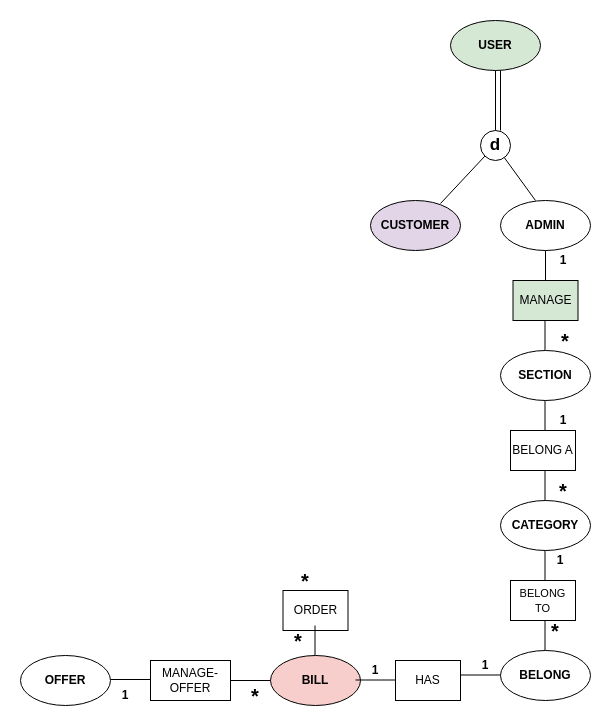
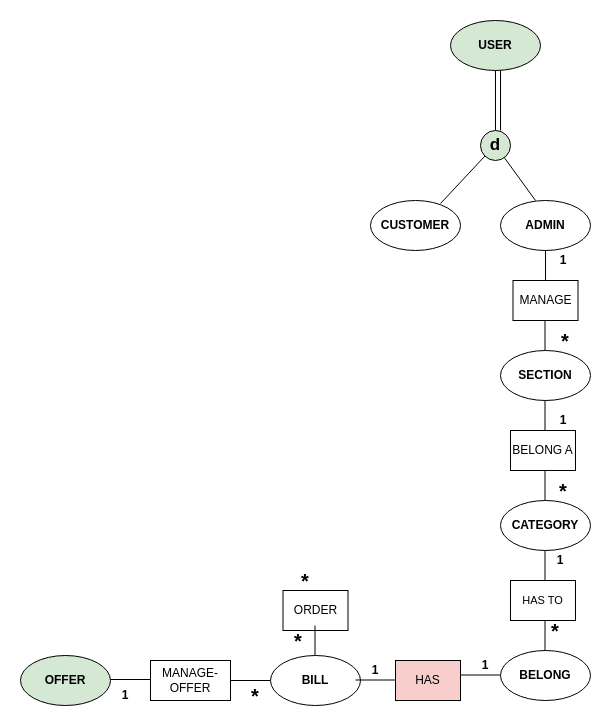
node "d": fillcolor #ffffff -> #d5e8d4
node "CUSTOMER": fillcolor #e1d5e7 -> #ffffff
node "MANAGE": fillcolor #d5e8d4 -> #ffffff
node "BELONG TO": label "BELONG TO" -> "HAS TO"
node "OFFER": fillcolor #ffffff -> #d5e8d4
node "BILL": fillcolor #f8cecc -> #ffffff
node "HAS": fillcolor #ffffff -> #f8cecc
